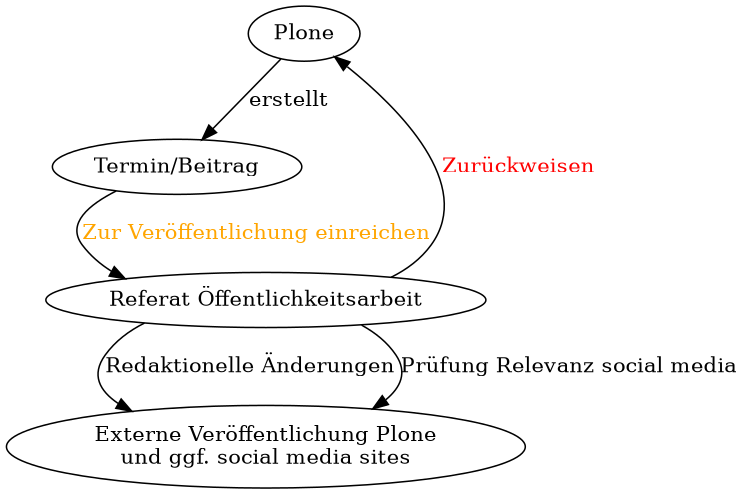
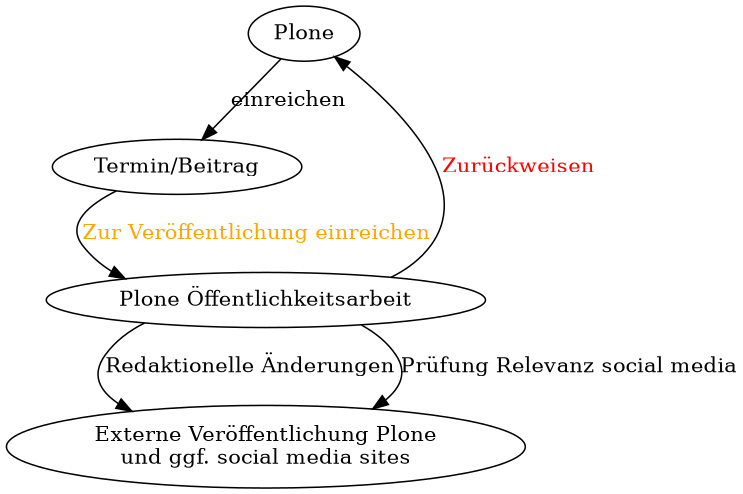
edge "Plone" -> "Termin/Beitrag": label "erstellt" -> "einreichen"
node "Referat Öffentlichkeitsarbeit": label "Referat Öffentlichkeitsarbeit" -> "Plone Öffentlichkeitsarbeit"
